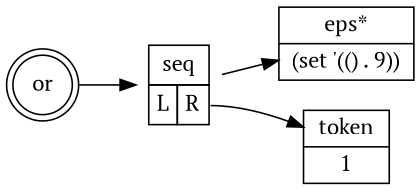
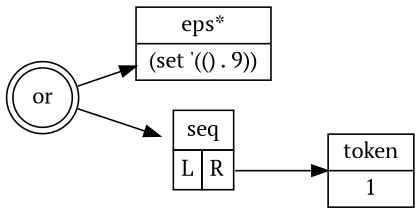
edge "seq" -> "eps*": now "or" -> "eps*"
